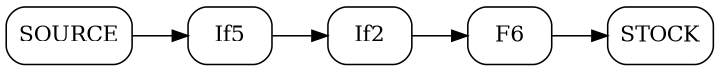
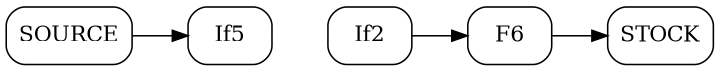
edge "If5" -> "If2": removed
